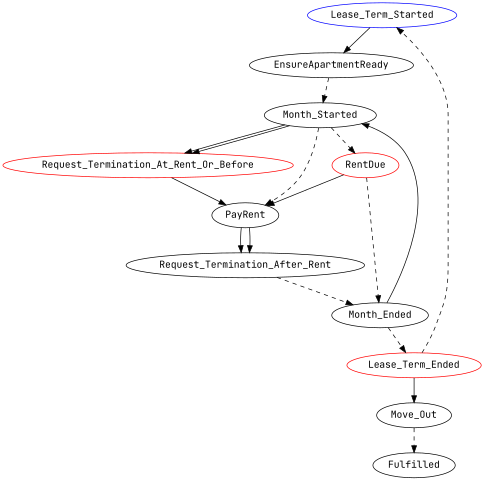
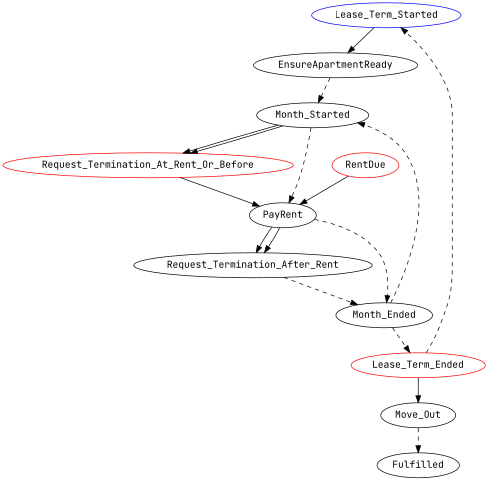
edge "Month_Started" -> "RentDue": removed
edge "Month_Ended" -> "Month_Started": style solid -> dashed
edge "RentDue" -> "Month_Ended": now "PayRent" -> "Month_Ended"
